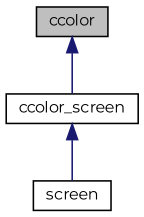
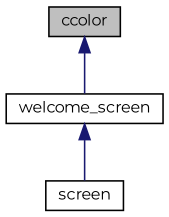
node "ccolor_screen": label "ccolor_screen" -> "welcome_screen"
